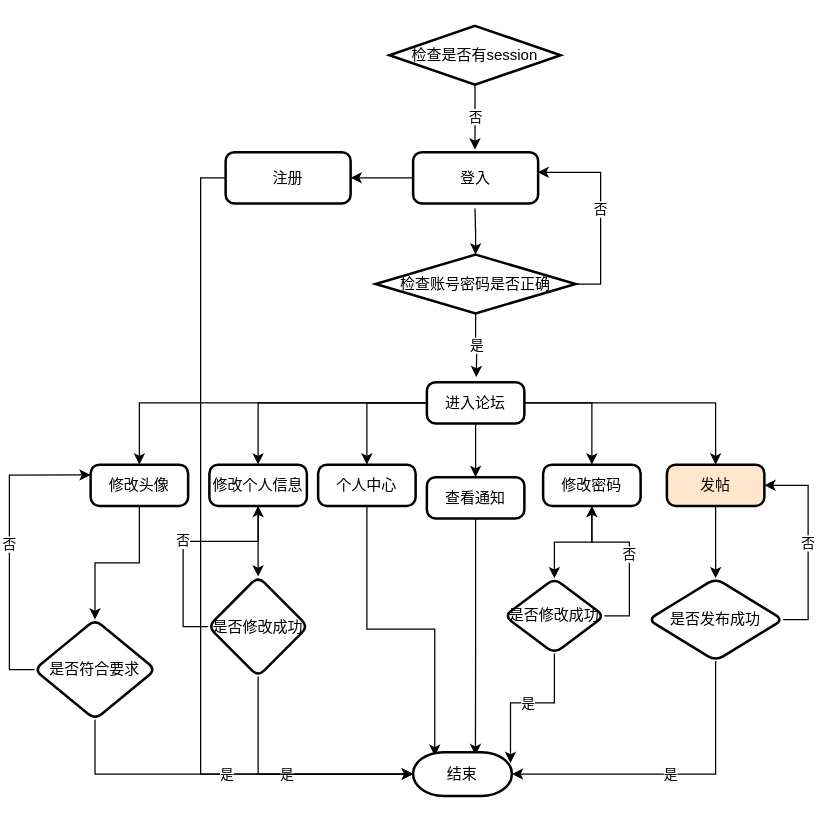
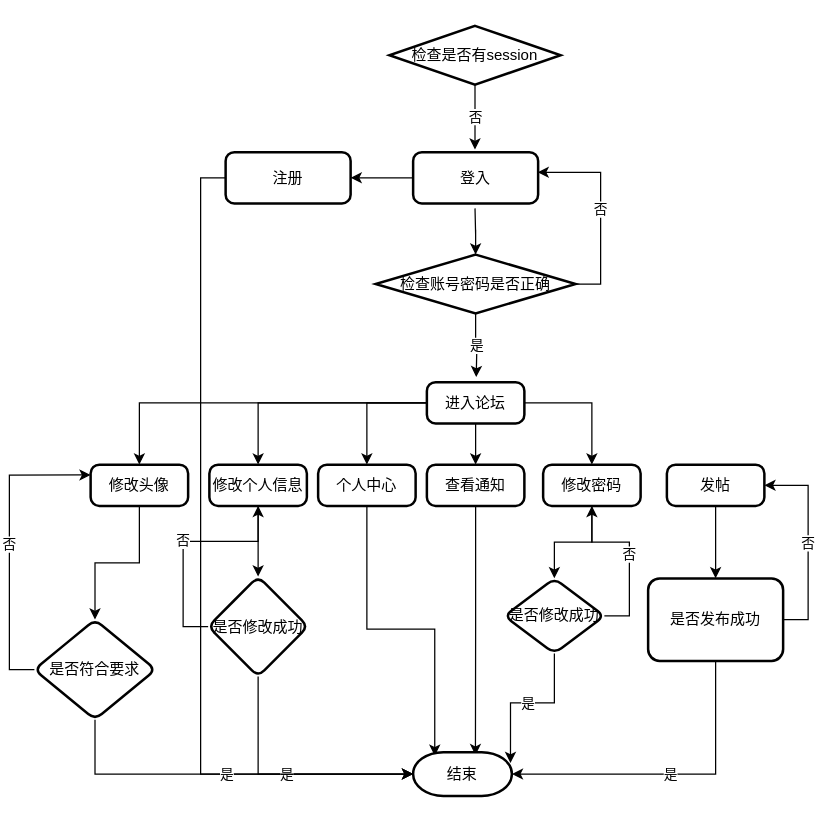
edge "进入论坛" -> "发帖": removed
node "发帖": fillcolor #ffe6cc -> #ffffff
node "查看通知": moved (476, 498) -> (476, 485)
node "是否发布成功": shape diamond -> rounded rectangle
